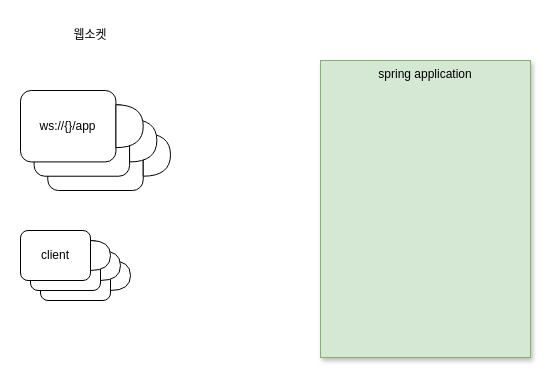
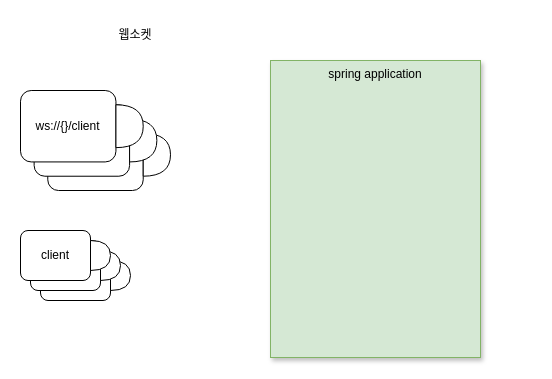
node "웹소켓": moved (91, 36) -> (136, 36)
node "ws://{}/app": label "ws://{}/app" -> "ws://{}/client"
node "spring application": moved (426, 209) -> (376, 209)
